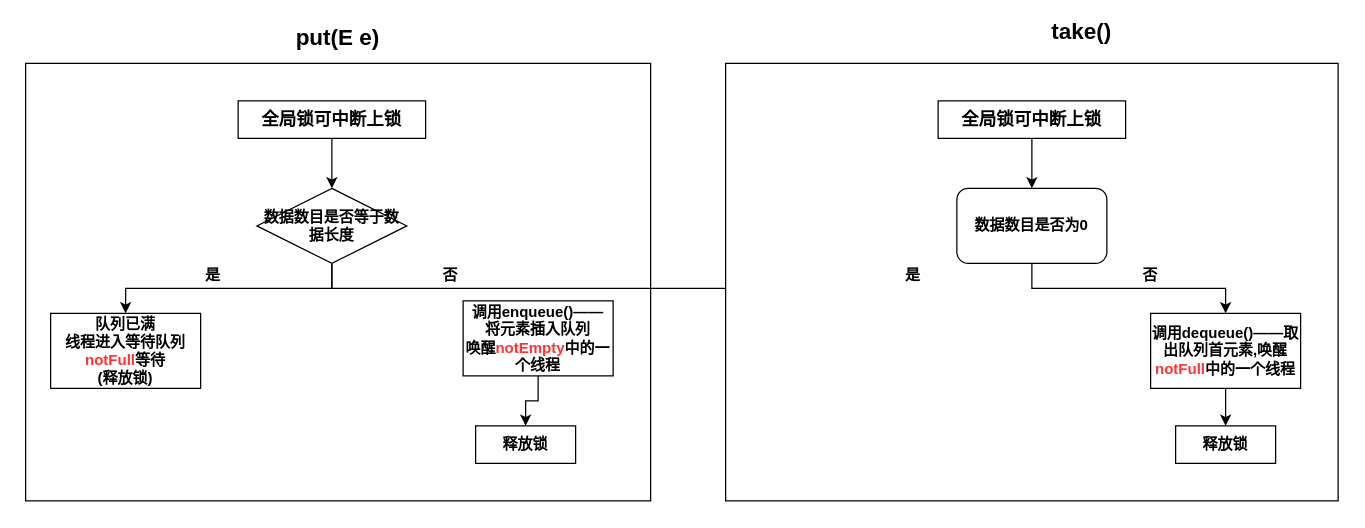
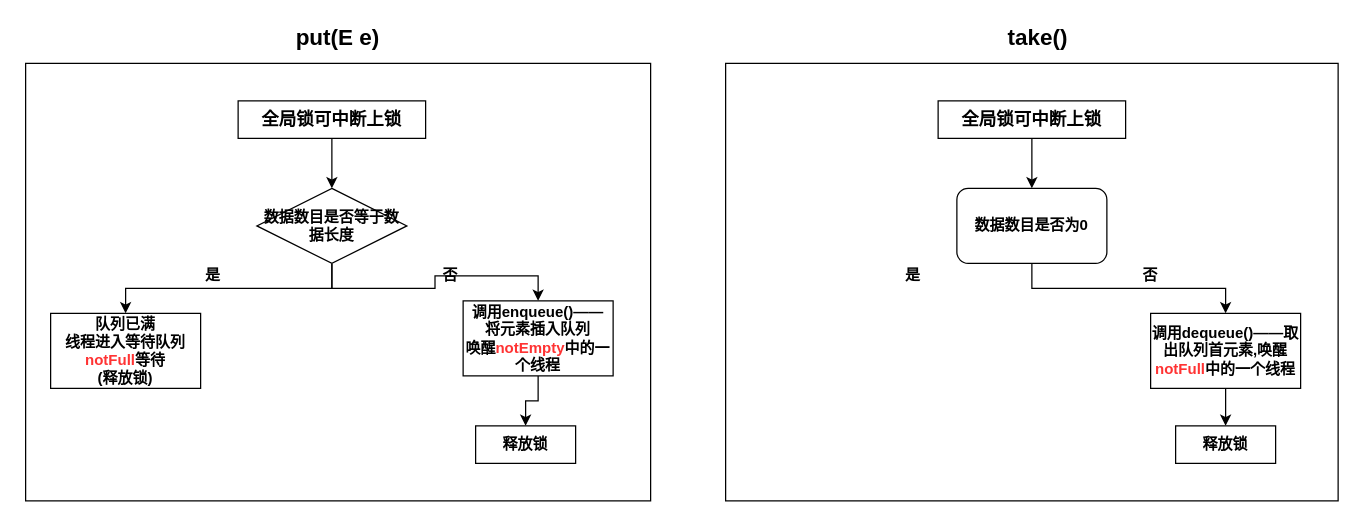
node "take()": moved (1082, 32) -> (1038, 38)
edge "数据数目是否等于数据长度" -> "调用dequeue()——取出队列首元素,唤醒notFull中的一个线程": now "数据数目是否等于数据长度" -> "调用enqueue()—— 将元素插入队列 唤醒notEmpty中的一个线程"
